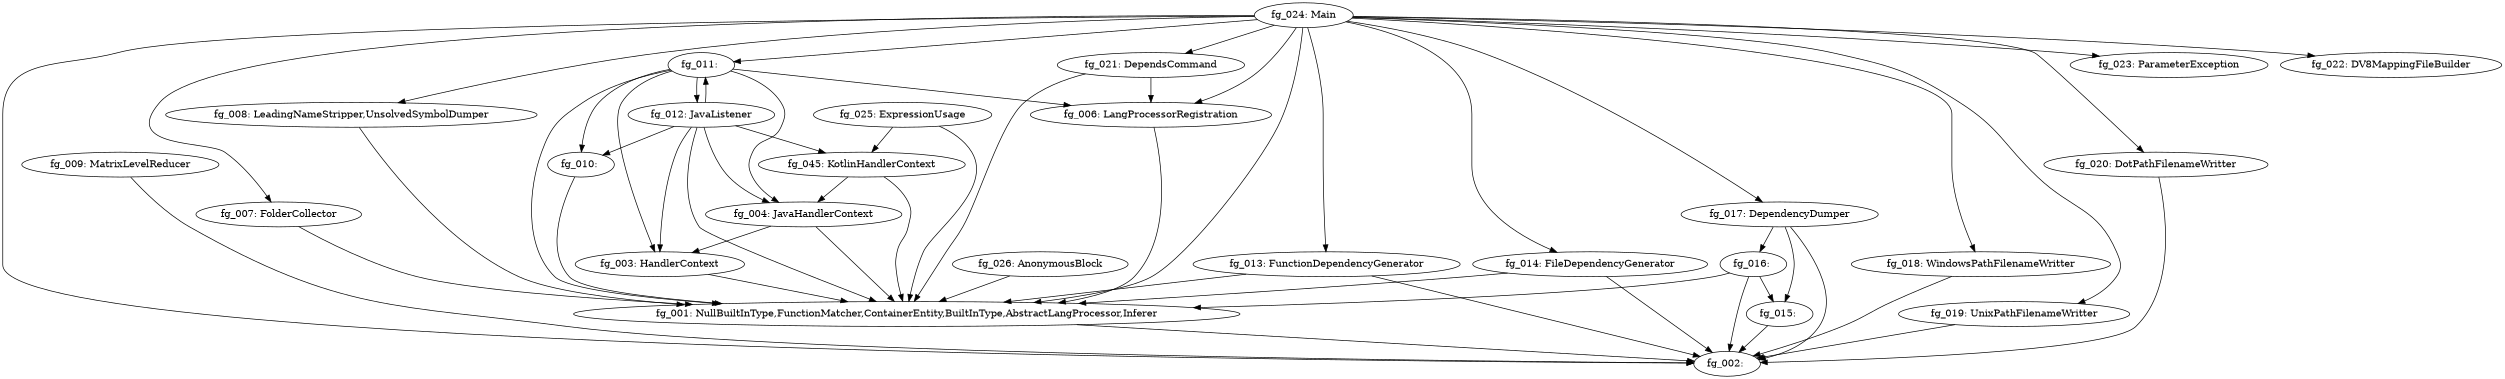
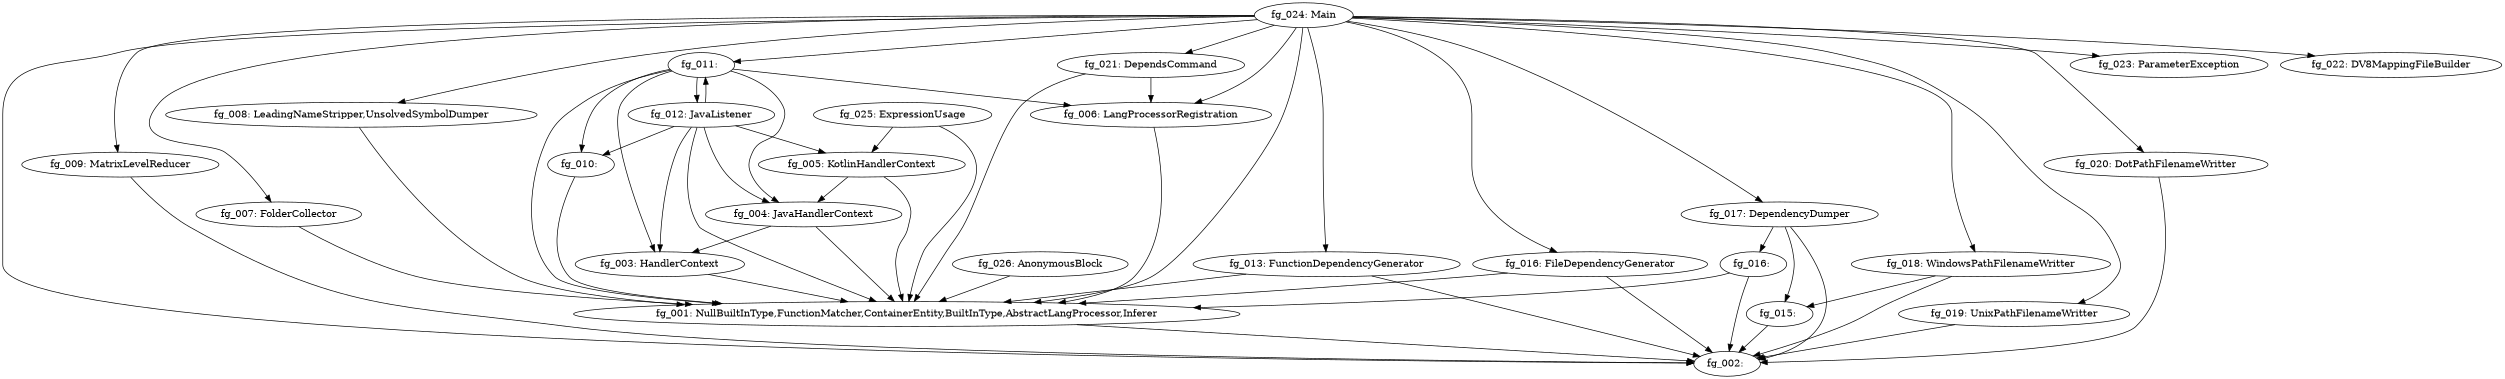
edge "fg_024: Main" -> "fg_009: MatrixLevelReducer": added
node "fg_045: KotlinHandlerContext": label "fg_045: KotlinHandlerContext" -> "fg_005: KotlinHandlerContext"
node "fg_014: FileDependencyGenerator": label "fg_014: FileDependencyGenerator" -> "fg_016: FileDependencyGenerator"
edge "fg_016:" -> "fg_015:": now "fg_018: WindowsPathFilenameWritter" -> "fg_015:"
